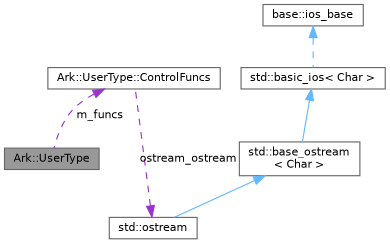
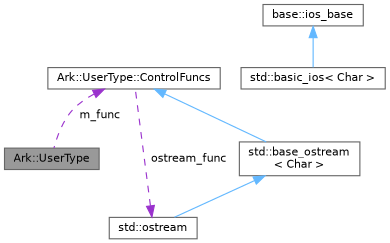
edge "std::basic_ios< Char >" -> "base::ios_base": style dashed -> solid
edge "Ark::UserType" -> "Ark::UserType::ControlFuncs": label " m_funcs" -> " m_func"
edge "std::base_ostream < Char >" -> "std::basic_ios< Char >": now "std::base_ostream < Char >" -> "Ark::UserType::ControlFuncs"
edge "Ark::UserType::ControlFuncs" -> "std::ostream": label " ostream_ostream" -> " ostream_func"
